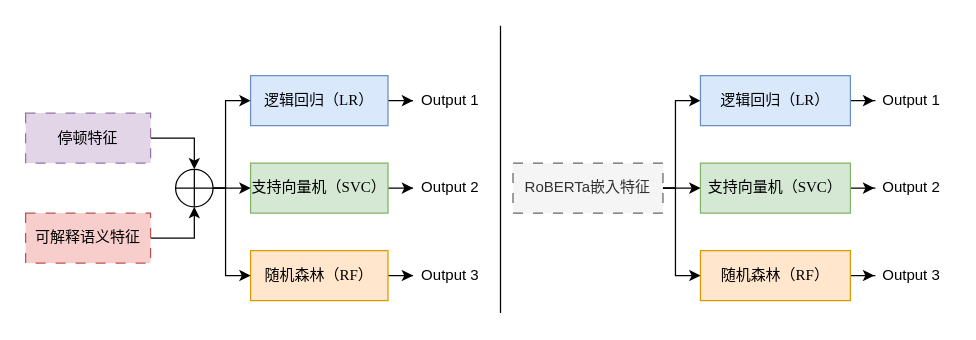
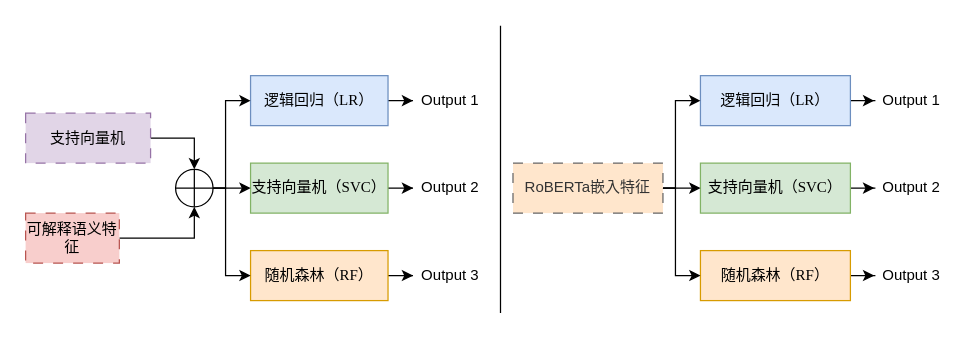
node "停顿特征": label "停顿特征" -> "支持向量机"
node "RoBERTa嵌入特征": fillcolor #f5f5f5 -> #ffe6cc
node "可解释语义特征": size 125x50 -> 94x50
